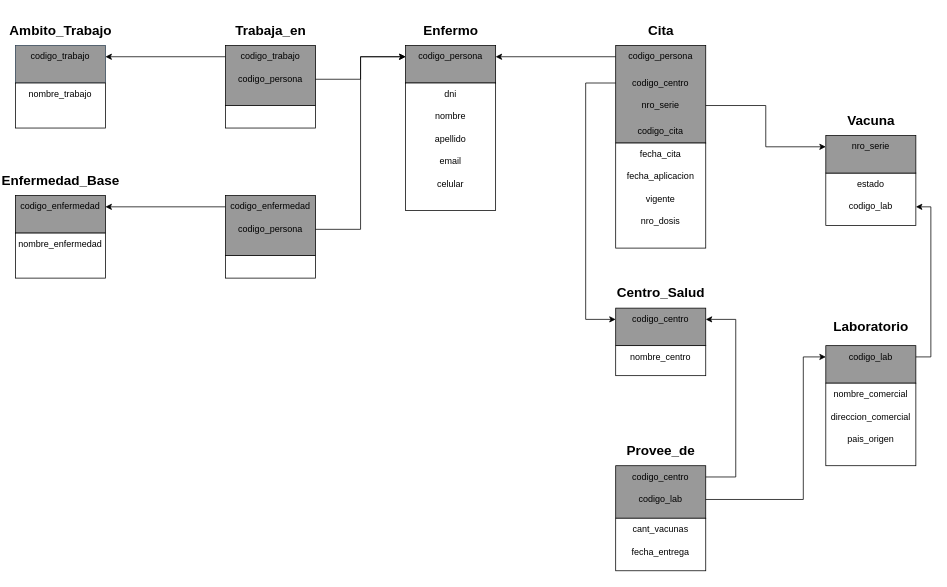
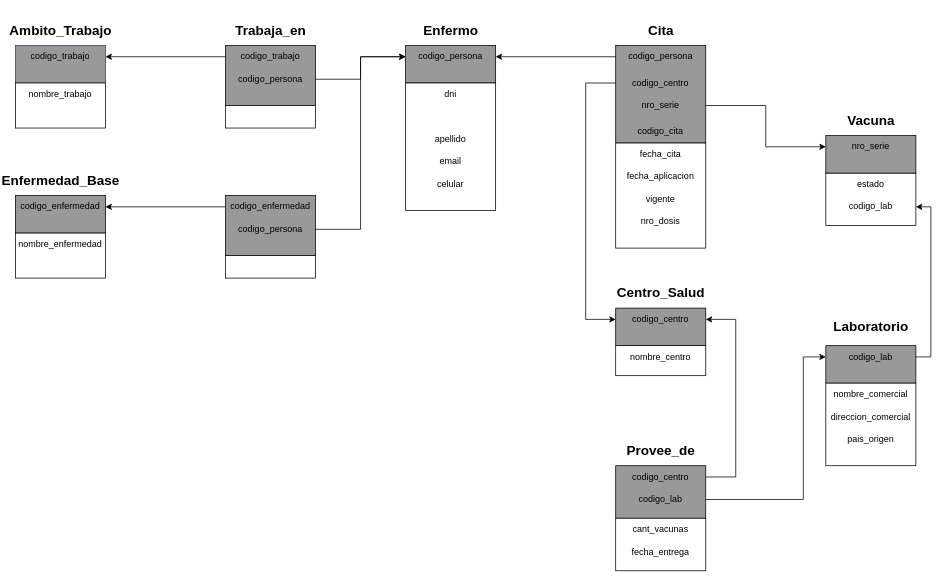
node "nombre": removed
